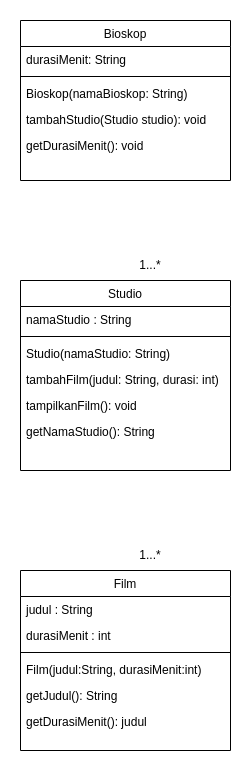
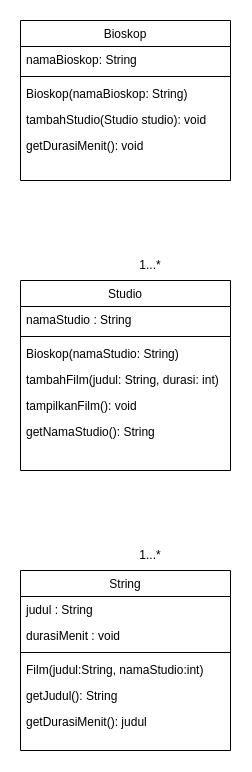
node "durasiMenit: String": label "durasiMenit: String" -> "namaBioskop: String"
node "Studio(namaStudio: String)": label "Studio(namaStudio: String)" -> "Bioskop(namaStudio: String)"
node "Film": label "Film" -> "String"
node "durasiMenit : int": label "durasiMenit : int" -> "durasiMenit : void"
node "Film(judul:String, durasiMenit:int)": label "Film(judul:String, durasiMenit:int)" -> "Film(judul:String, namaStudio:int)"
